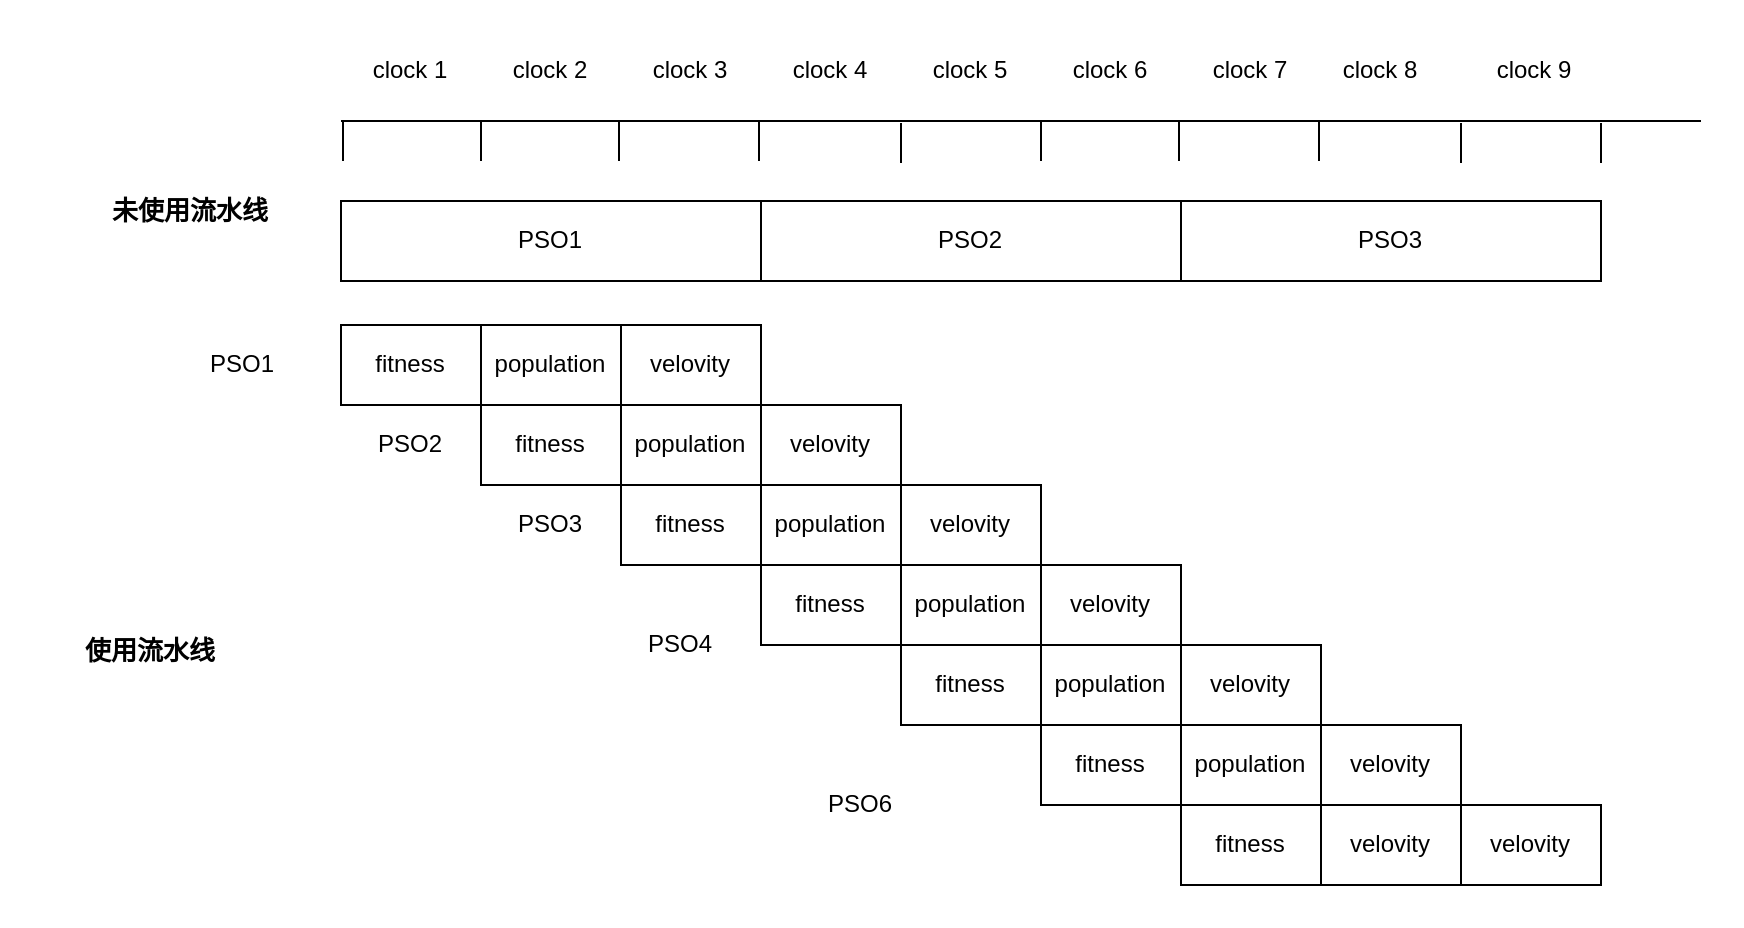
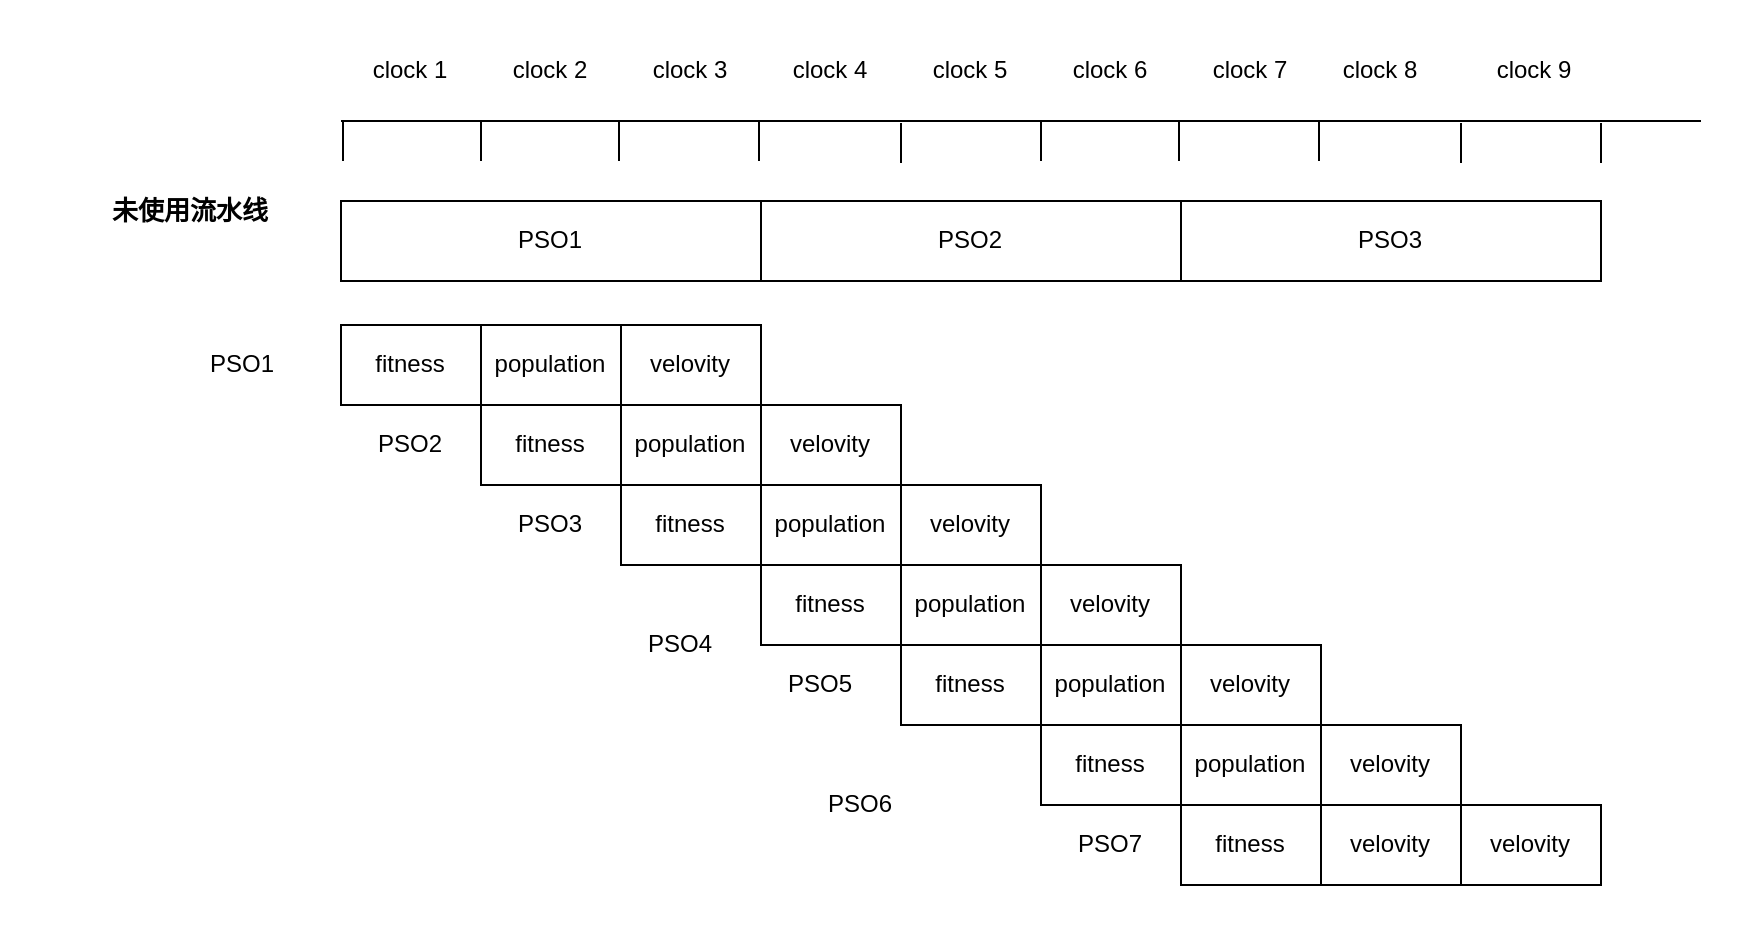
node "使用流水线": removed
node "PSO5": added
node "PSO7": added
